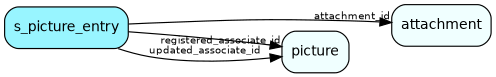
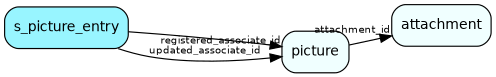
edge "s_picture_entry" -> "attachment": now "picture" -> "attachment"
